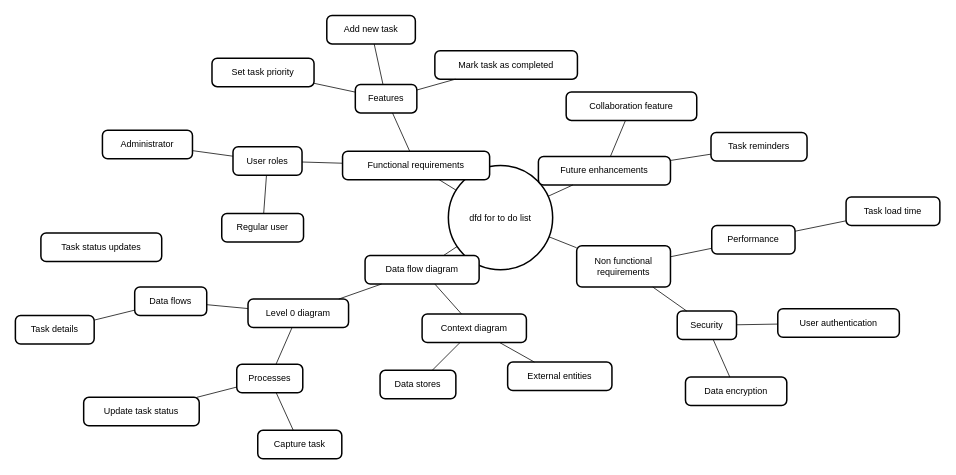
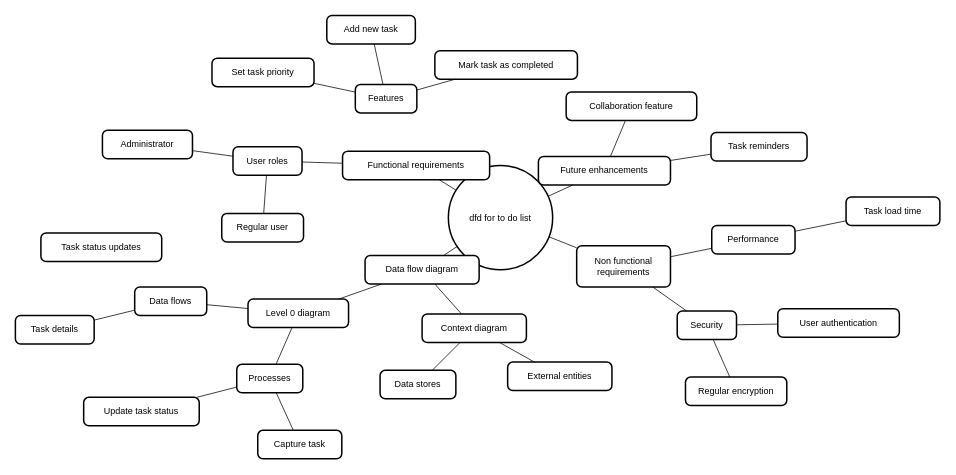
edge "Features" -- "Functional requirements": removed
node "Data encryption": label "Data encryption" -> "Regular encryption"
